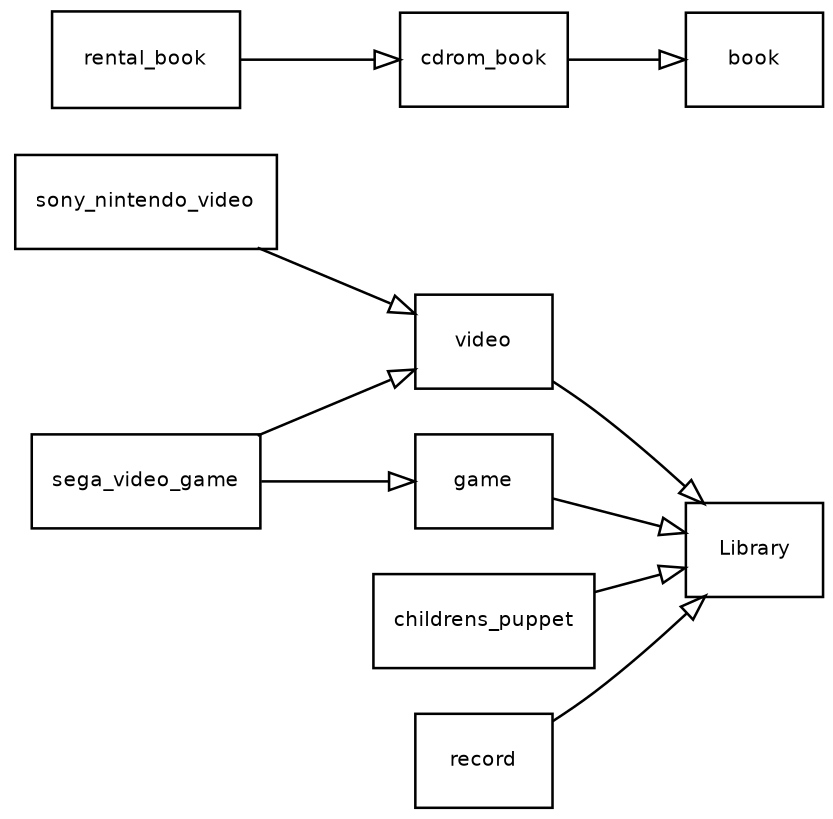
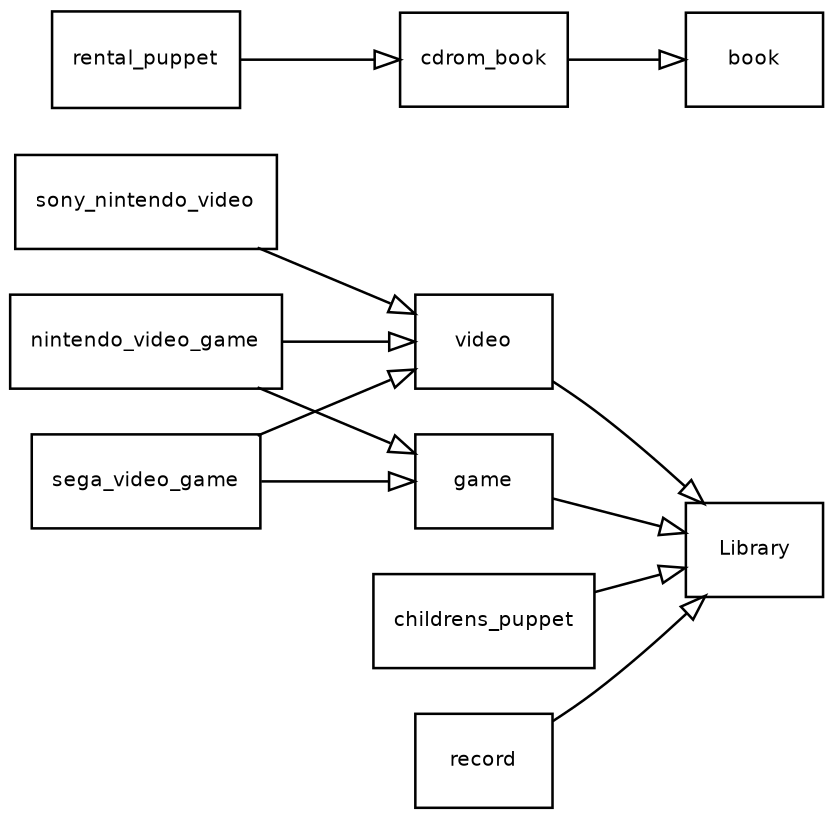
node "rental_book": label "rental_book" -> "rental_puppet"
node "nintendo_video_game": added
